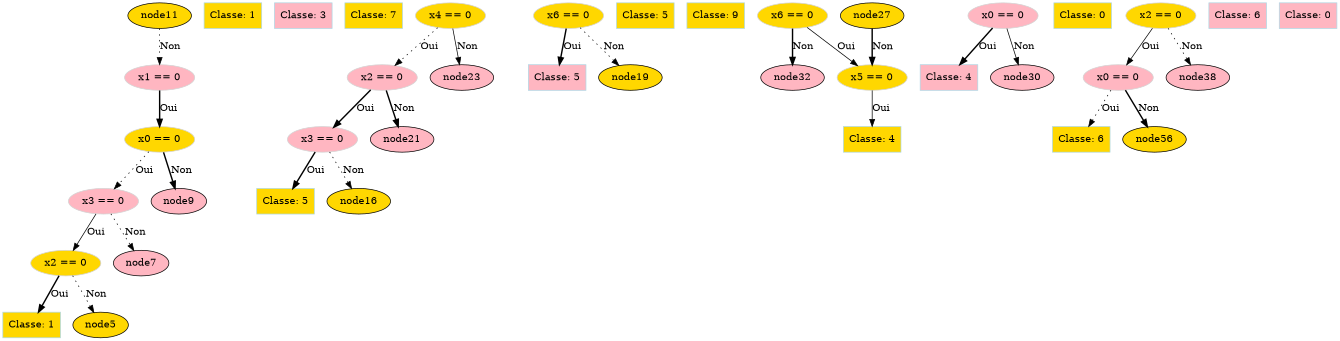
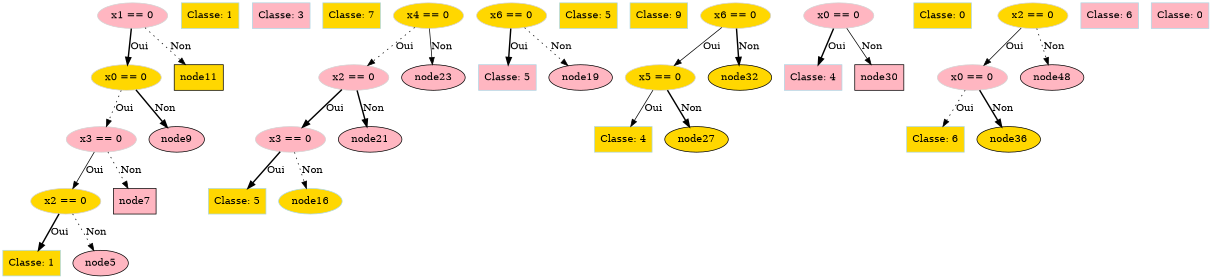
node "node11": shape ellipse -> box
edge "node11" -> "x1 == 0": reversed
edge "node27" -> "x5 == 0": reversed
node "node19": fillcolor gold -> lightpink
node "node32": fillcolor lightpink -> gold
node "node30": shape ellipse -> box
node "node38": label "node38" -> "node48"
node "node56": label "node56" -> "node36"
node "node16": color black -> lightblue
node "node7": shape ellipse -> box
node "node5": fillcolor gold -> lightpink
